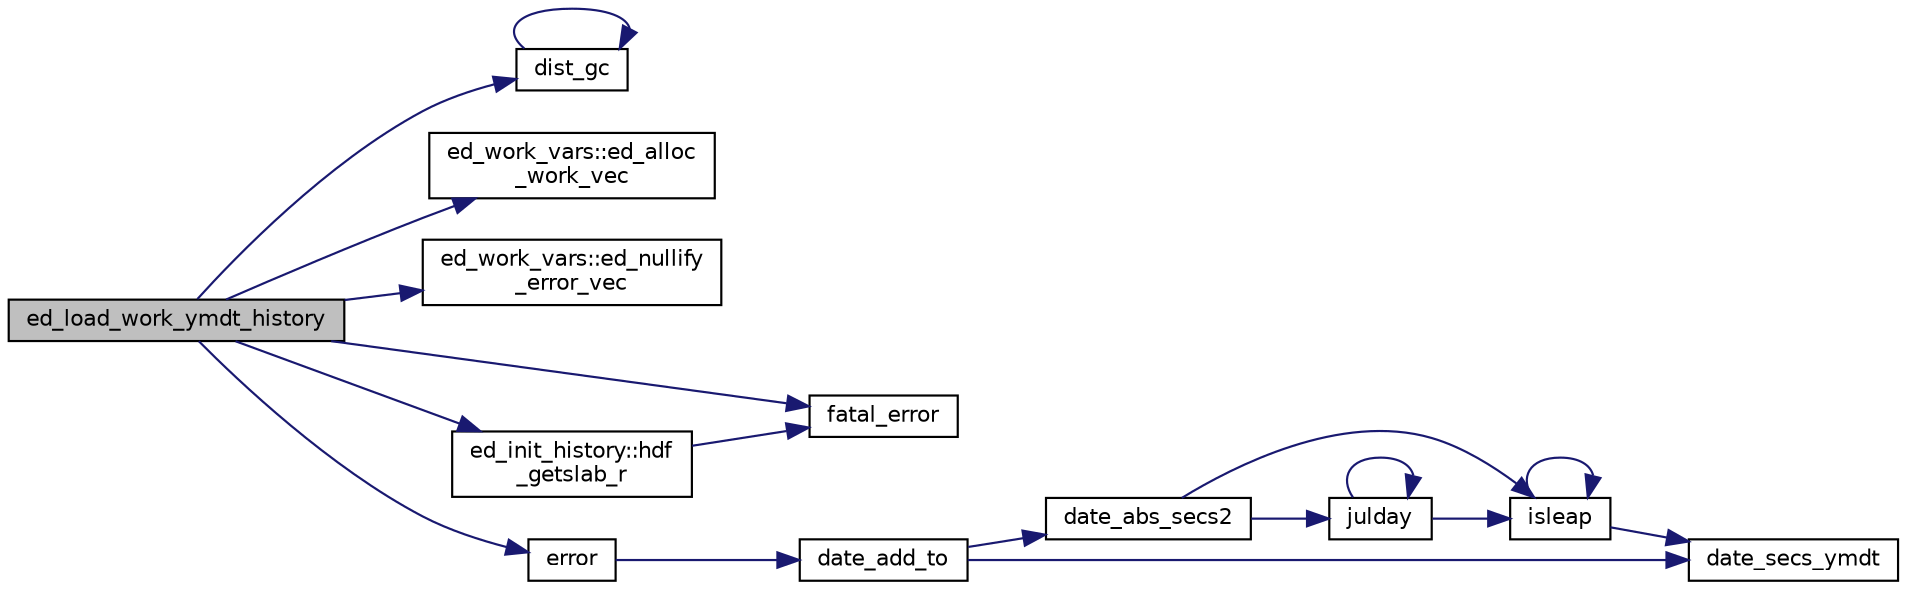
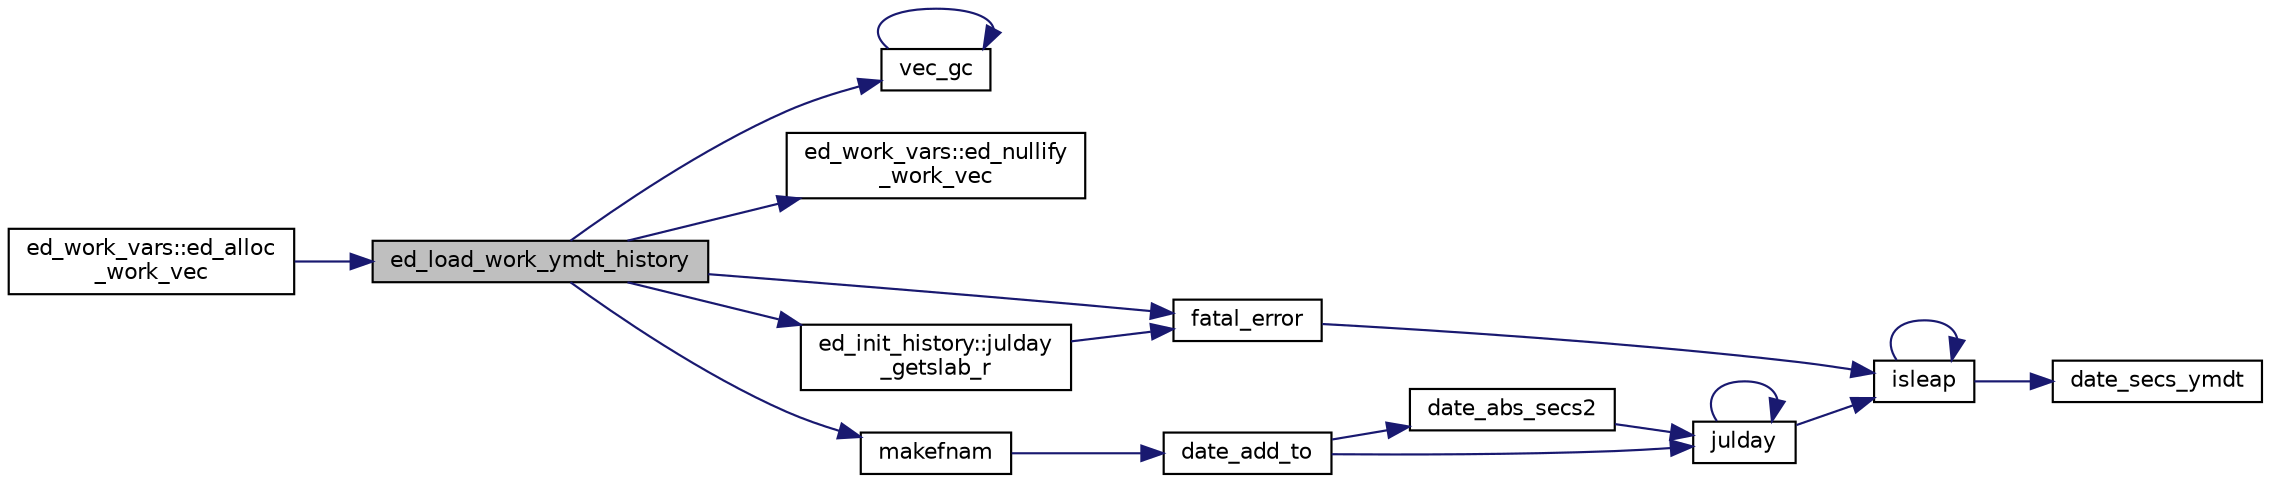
node "dist_gc": label "dist_gc" -> "vec_gc"
edge "ed_load_work_ymdt_history" -> "ed_work_vars::ed_alloc _work_vec": reversed
node "ed_work_vars::ed_nullify _error_vec": label "ed_work_vars::ed_nullify _error_vec" -> "ed_work_vars::ed_nullify _work_vec"
edge "date_abs_secs2" -> "isleap": now "fatal_error" -> "isleap"
node "ed_init_history::hdf _getslab_r": label "ed_init_history::hdf _getslab_r" -> "ed_init_history::julday _getslab_r"
node "error": label "error" -> "makefnam"
edge "date_add_to" -> "date_secs_ymdt": now "date_add_to" -> "julday"
